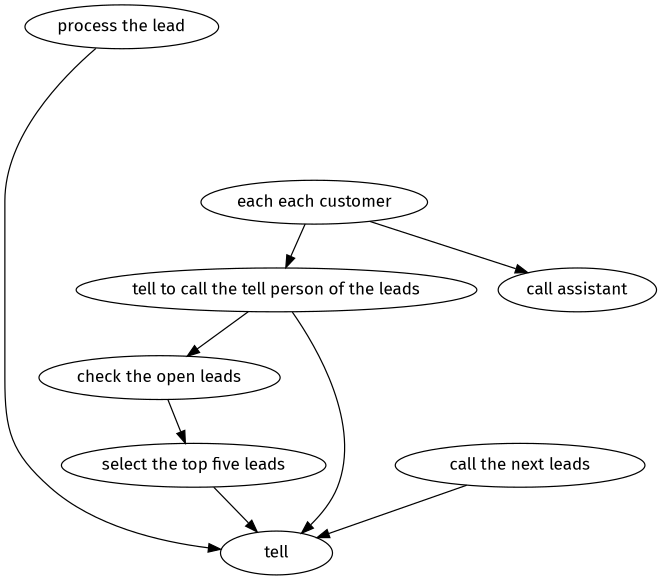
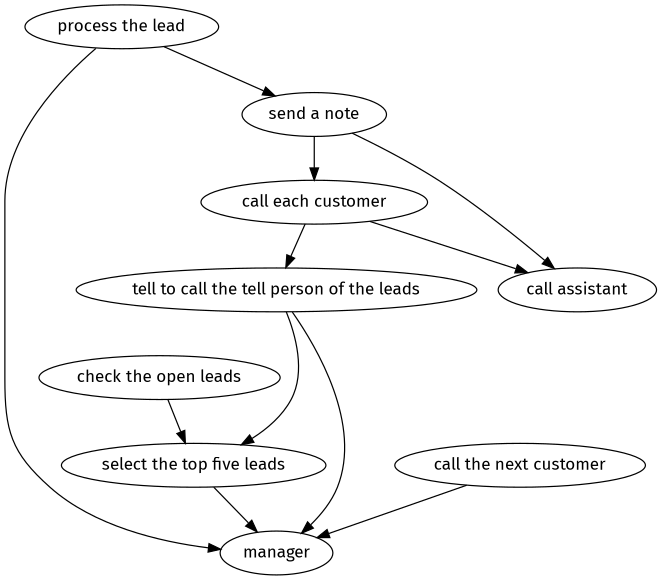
node "send a note": added
node "each each customer": label "each each customer" -> "call each customer"
edge "tell to call the tell person of the leads" -> "check the open leads": now "tell to call the tell person of the leads" -> "select the top five leads"
node "call the next leads": label "call the next leads" -> "call the next customer"
node "tell": label "tell" -> "manager"
